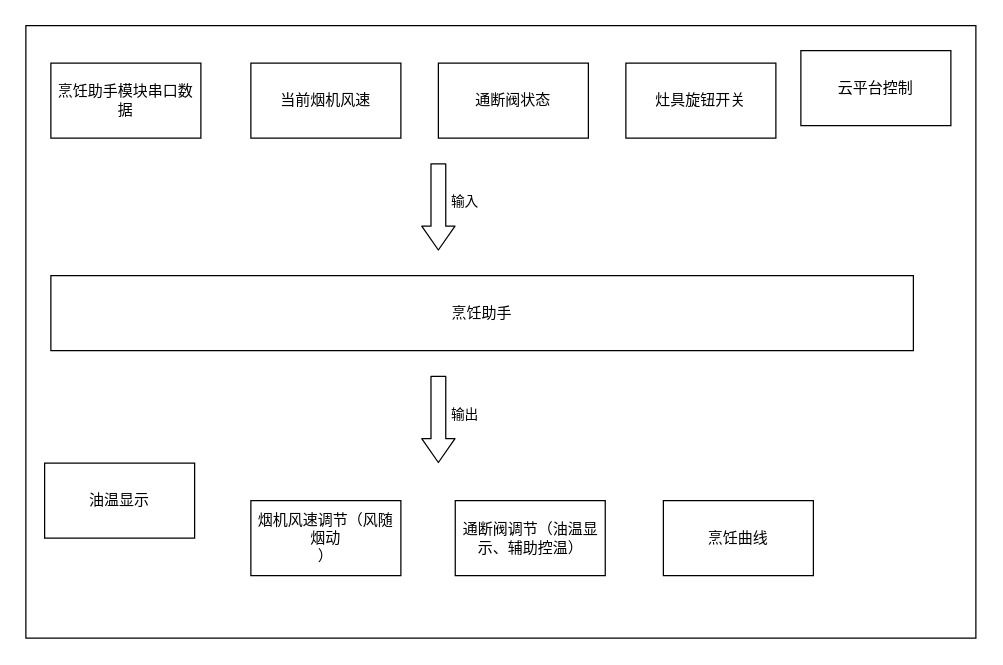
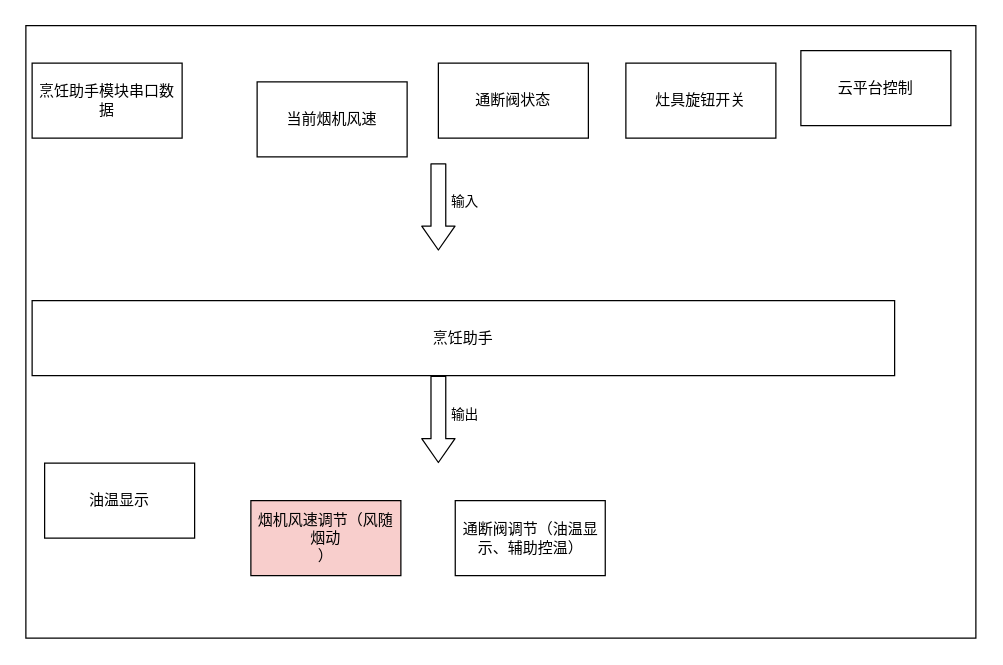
node "烹饪助手模块串口数据": moved (126, 101) -> (107, 101)
node "当前烟机风速": moved (326, 101) -> (332, 119)
node "烹饪助手": moved (482, 313) -> (463, 338)
node "烟机风速调节（风随烟动 ）": fillcolor #ffffff -> #f8cecc
node "烹饪曲线": removed
